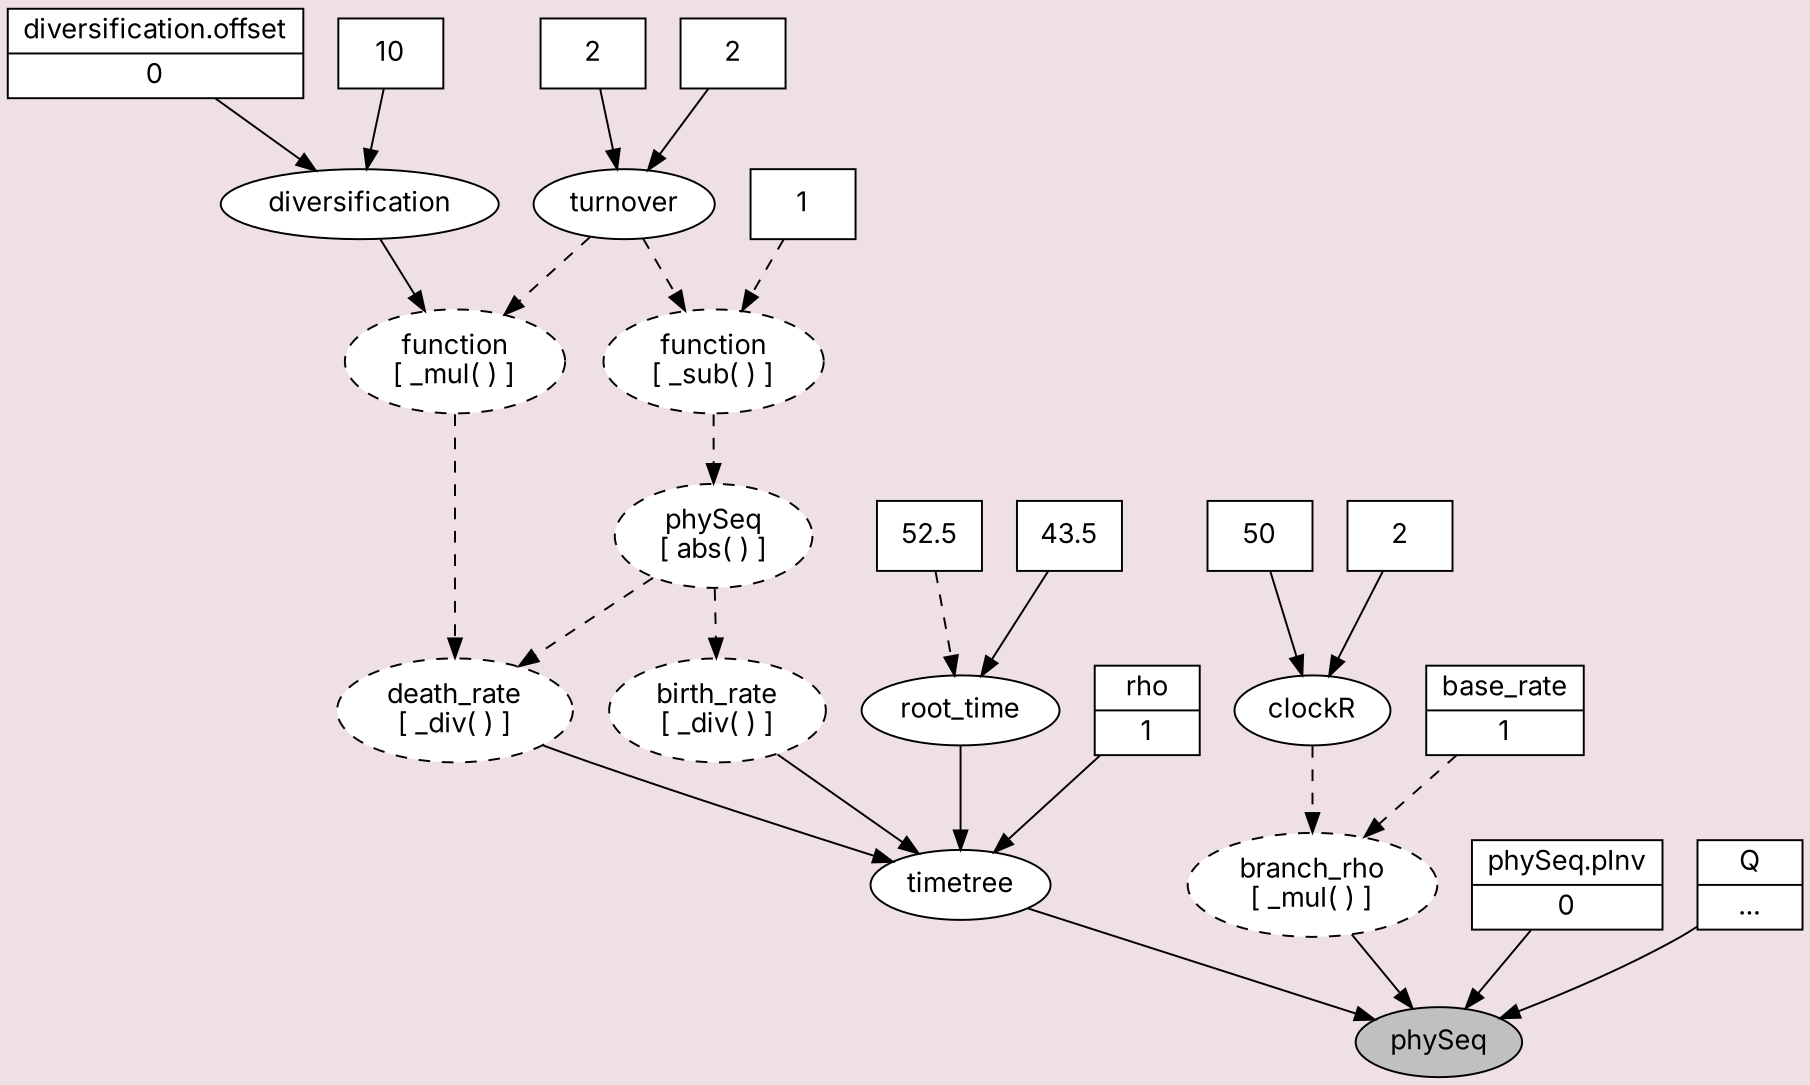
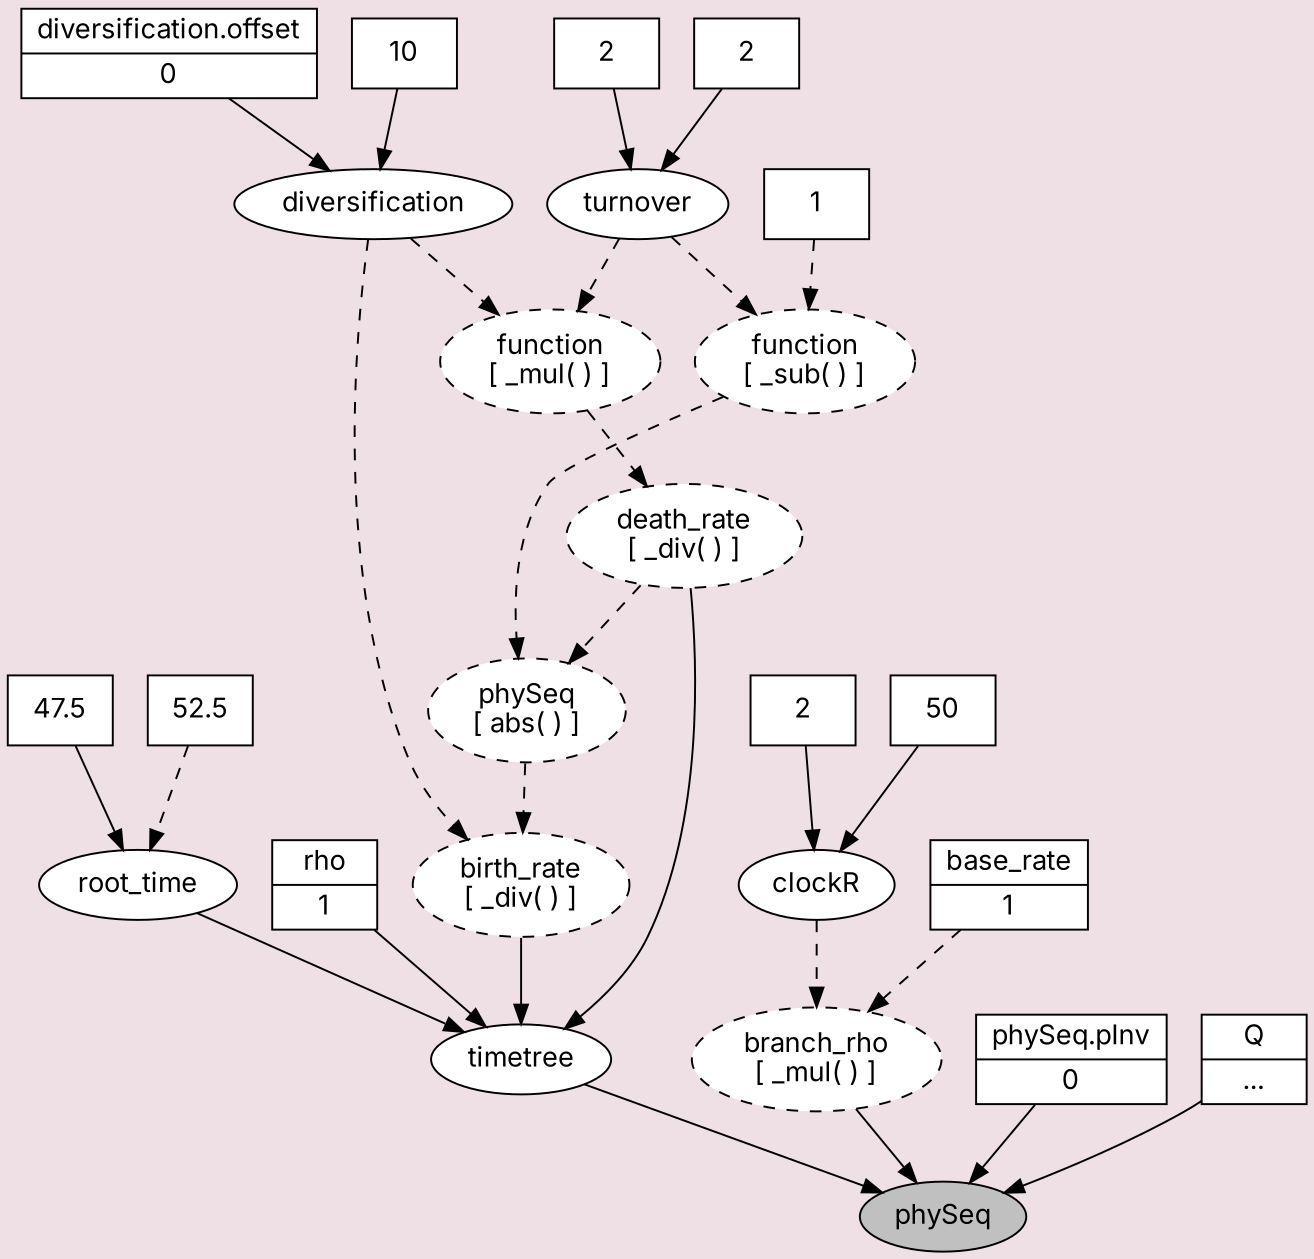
edge "diversification" -> "function [ _mul( ) ]": style solid -> dashed
node "43.5": label "43.5" -> "47.5"
edge "diversification" -> "birth_rate [ _div( ) ]": added
edge "phySeq [ abs( ) ]" -> "death_rate [ _div( ) ]": reversed
